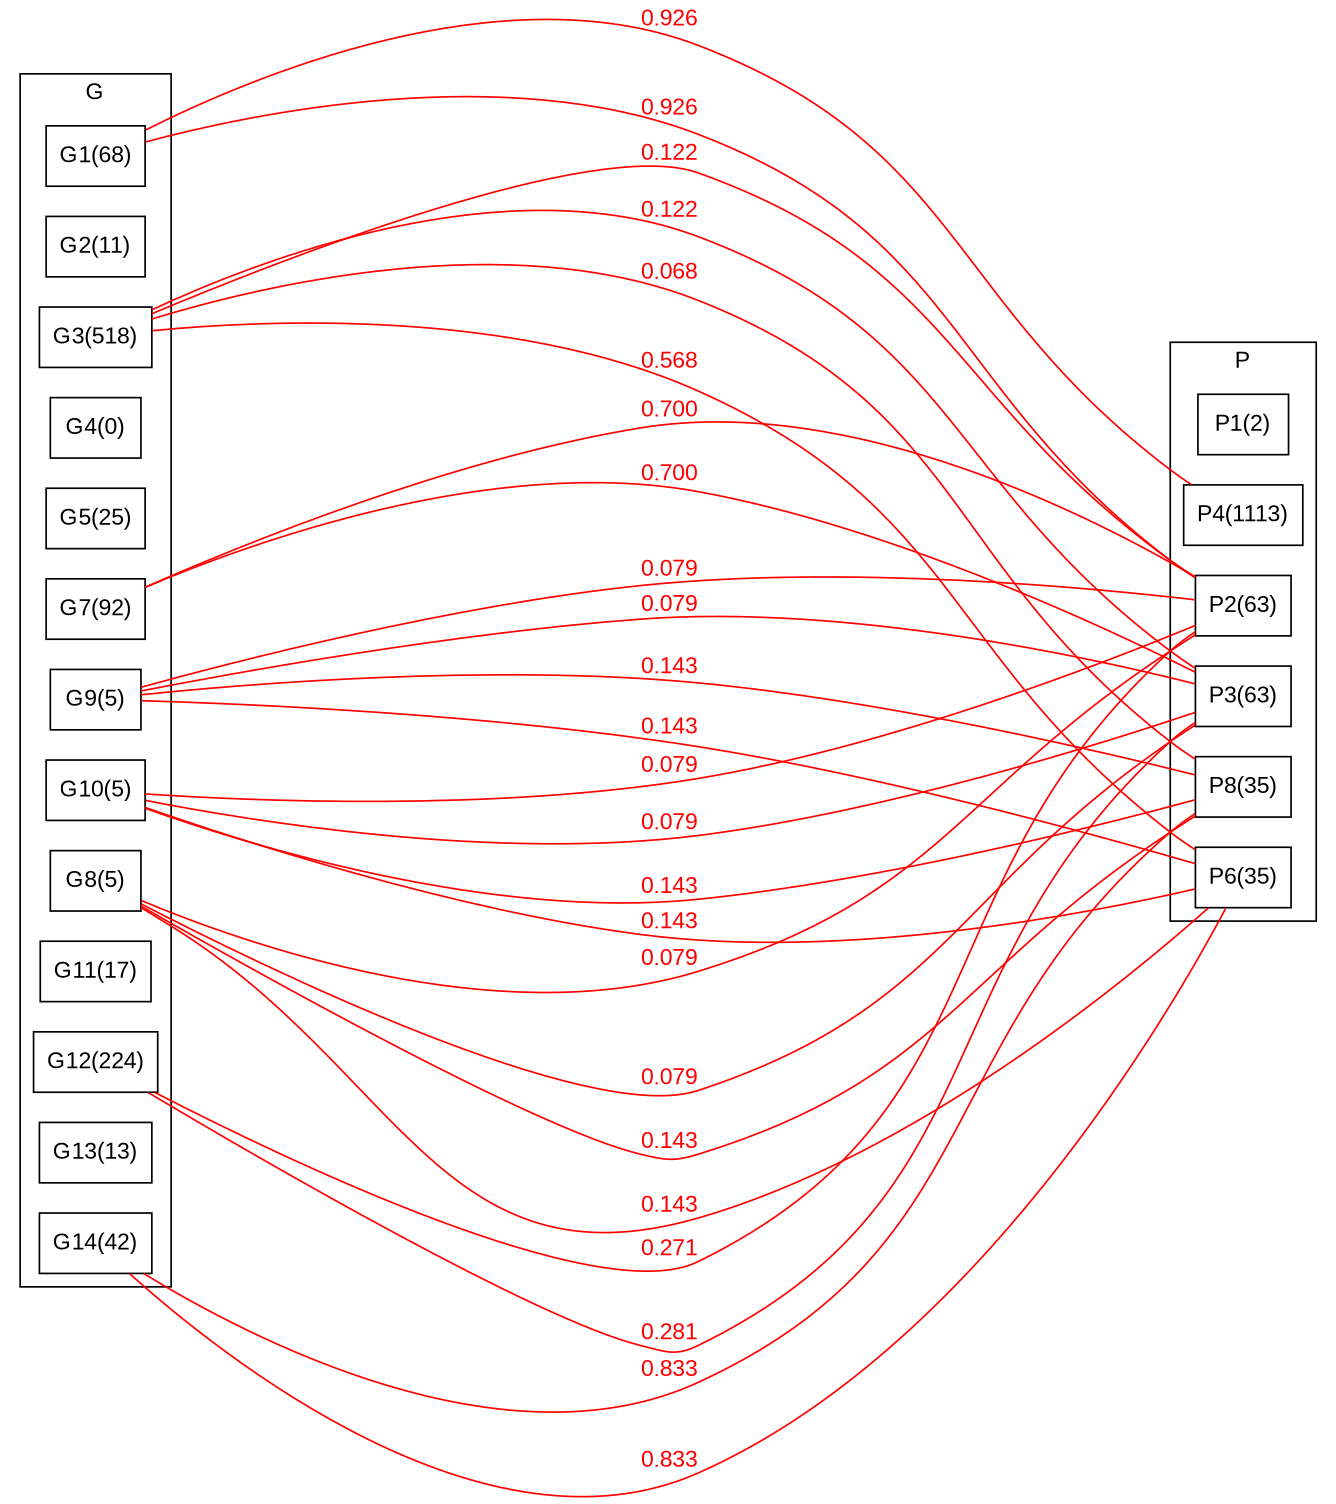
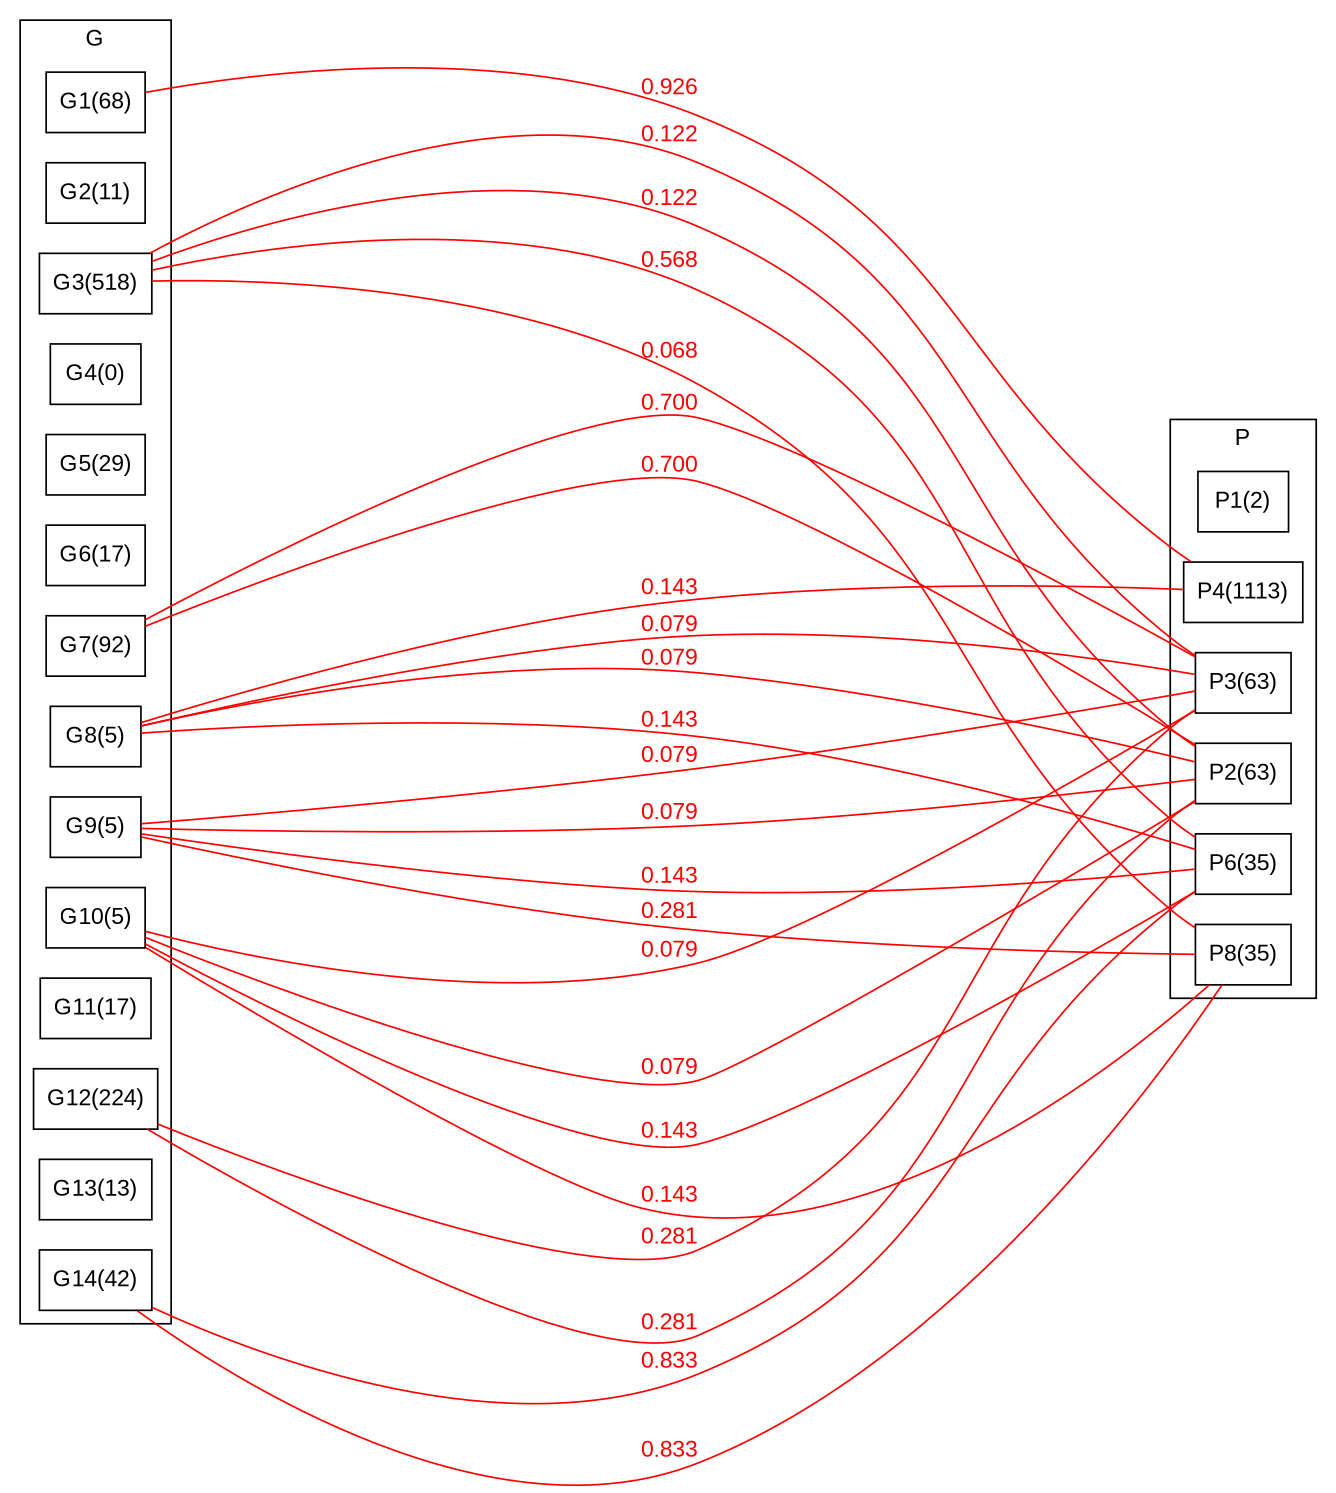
edge "G1(68)" -- "P2(63)": removed, label "0.926"
node "G5(25)": label "G5(25)" -> "G5(29)"
node "G6(17)": added
edge "G9(5)" -- "P8(35)": label "0.143" -> "0.281"
edge "P8(35)" -- "G8(5)": now "P4(1113)" -- "G8(5)"
edge "P2(63)" -- "G12(224)": label "0.271" -> "0.281"
